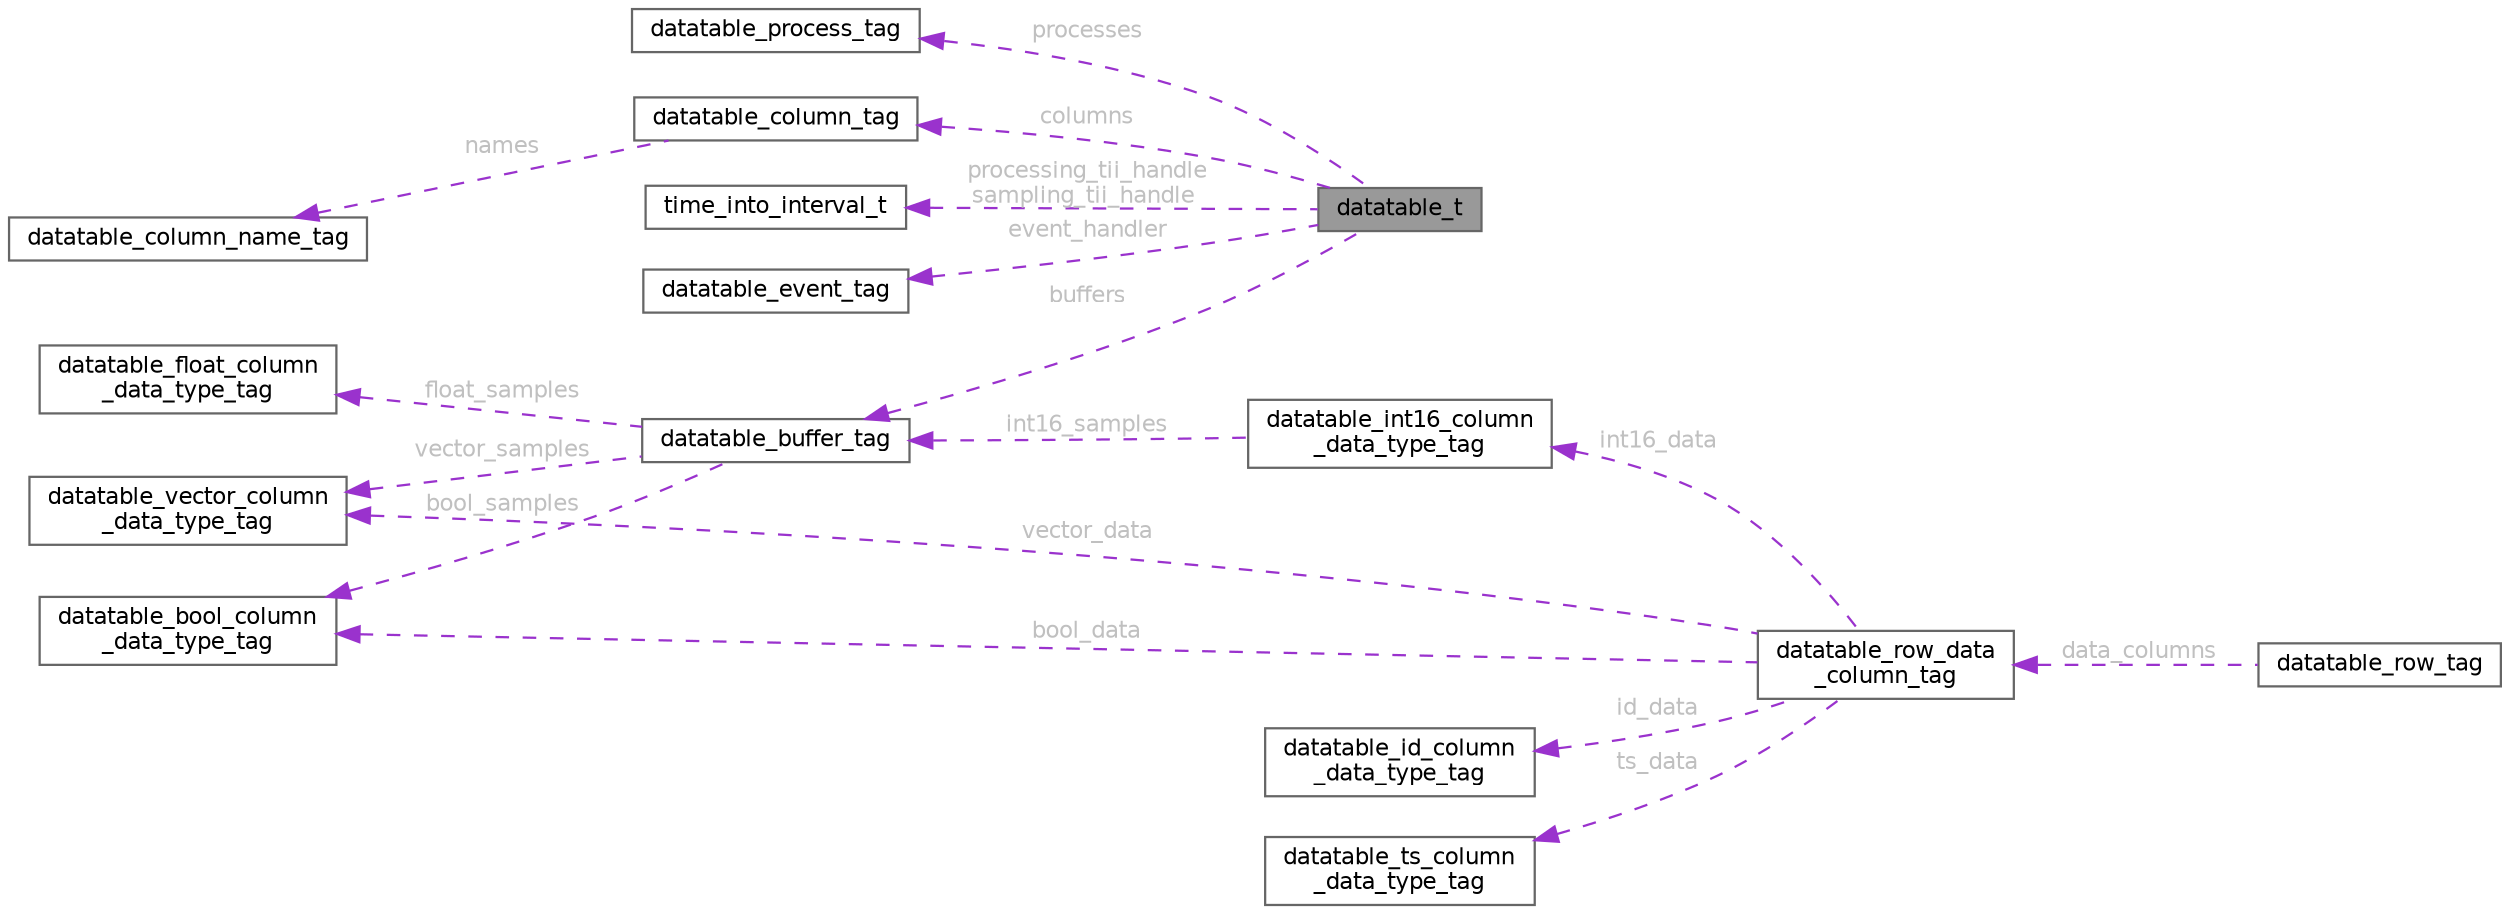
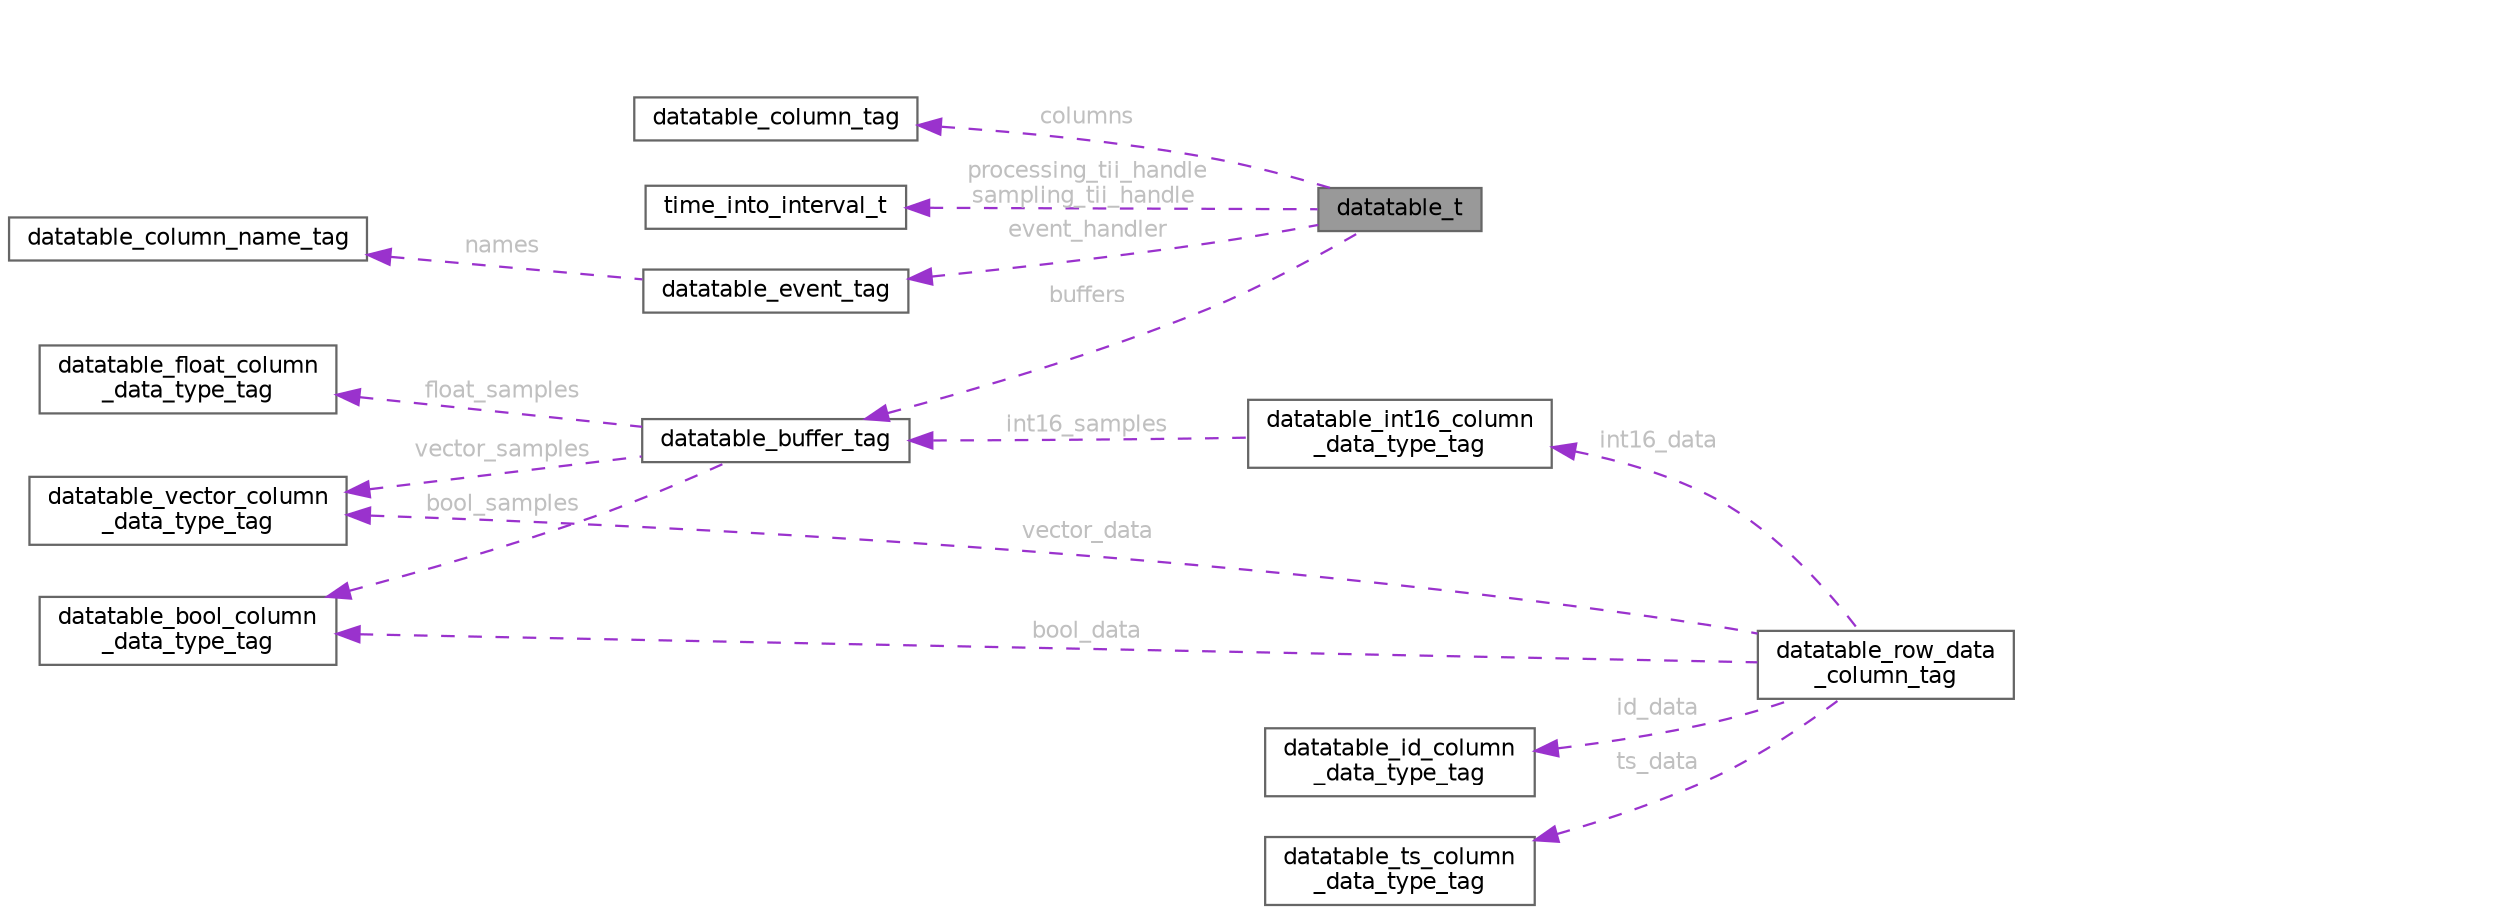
node "datatable_process_tag": removed
edge "datatable_column_tag" -> "datatable_column_name_tag": now "datatable_event_tag" -> "datatable_column_name_tag"
node "datatable_row_tag": removed
